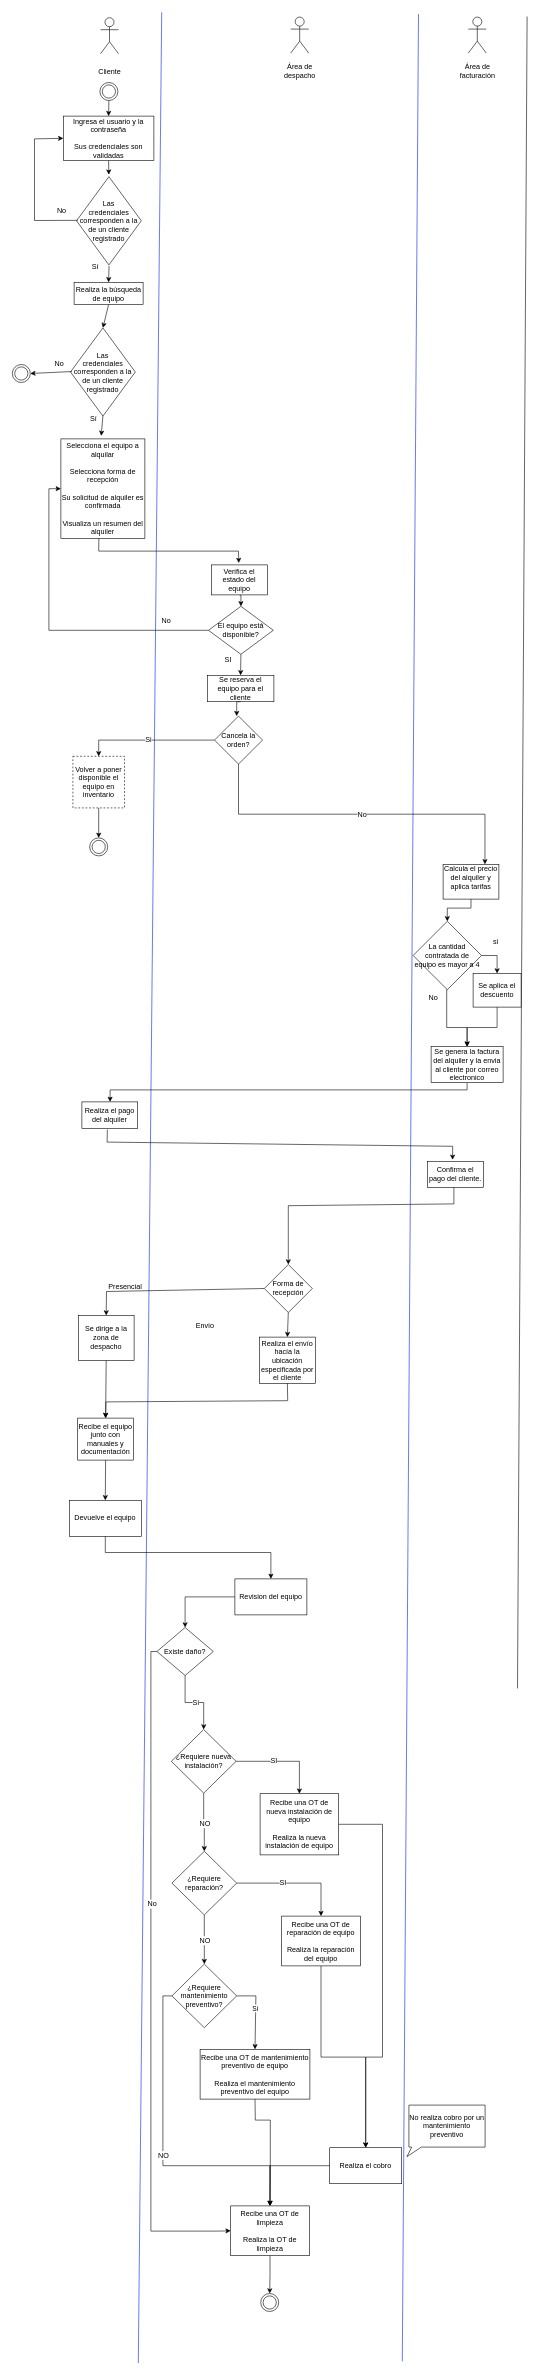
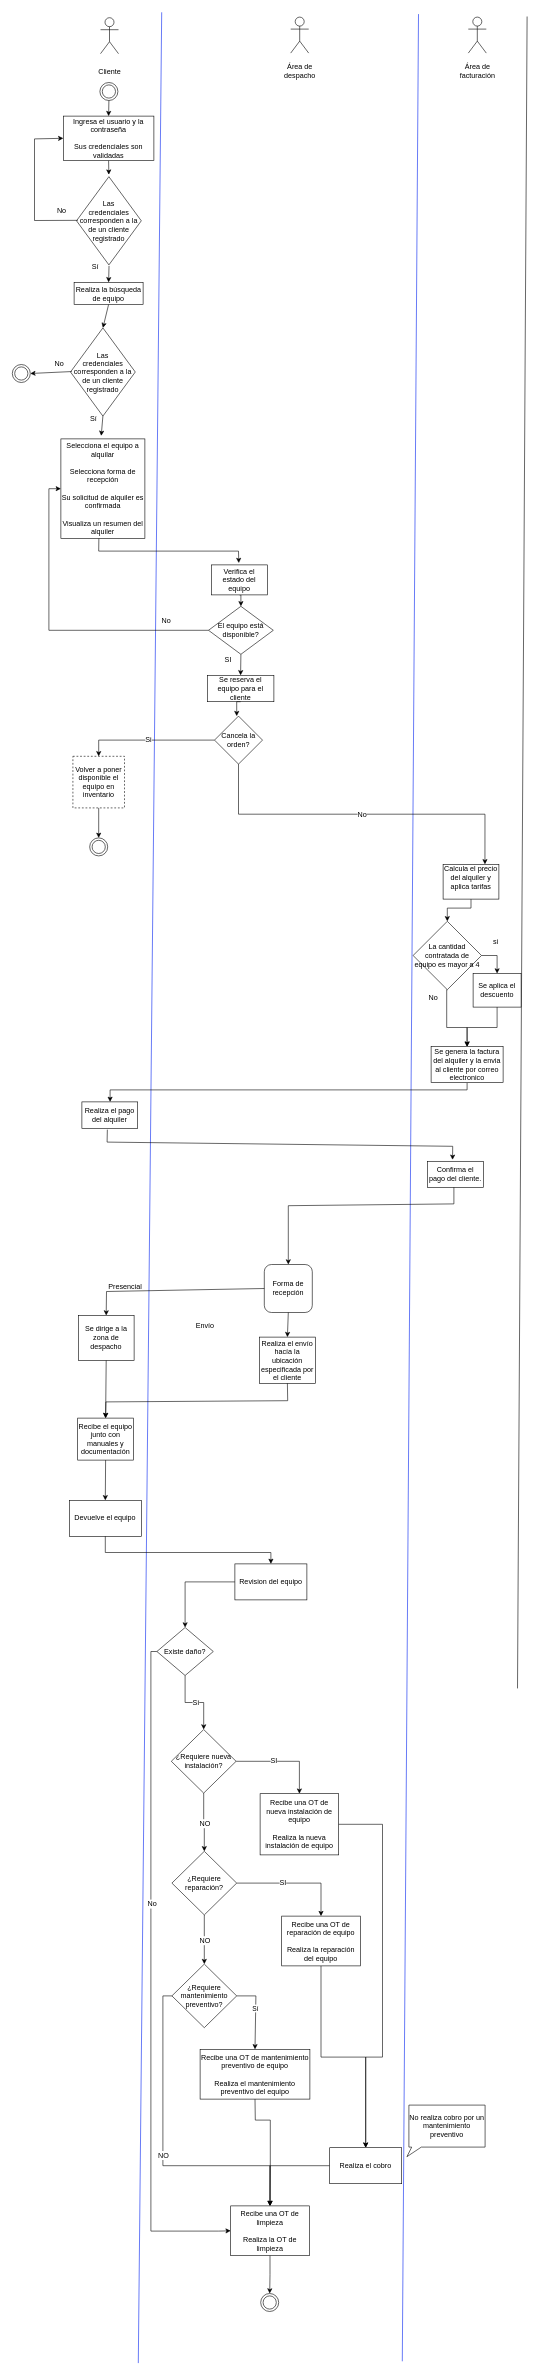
node "Forma de recepción": shape diamond -> rounded rectangle
node "Revision del equipo": moved (271, 1597) -> (271, 1582)
